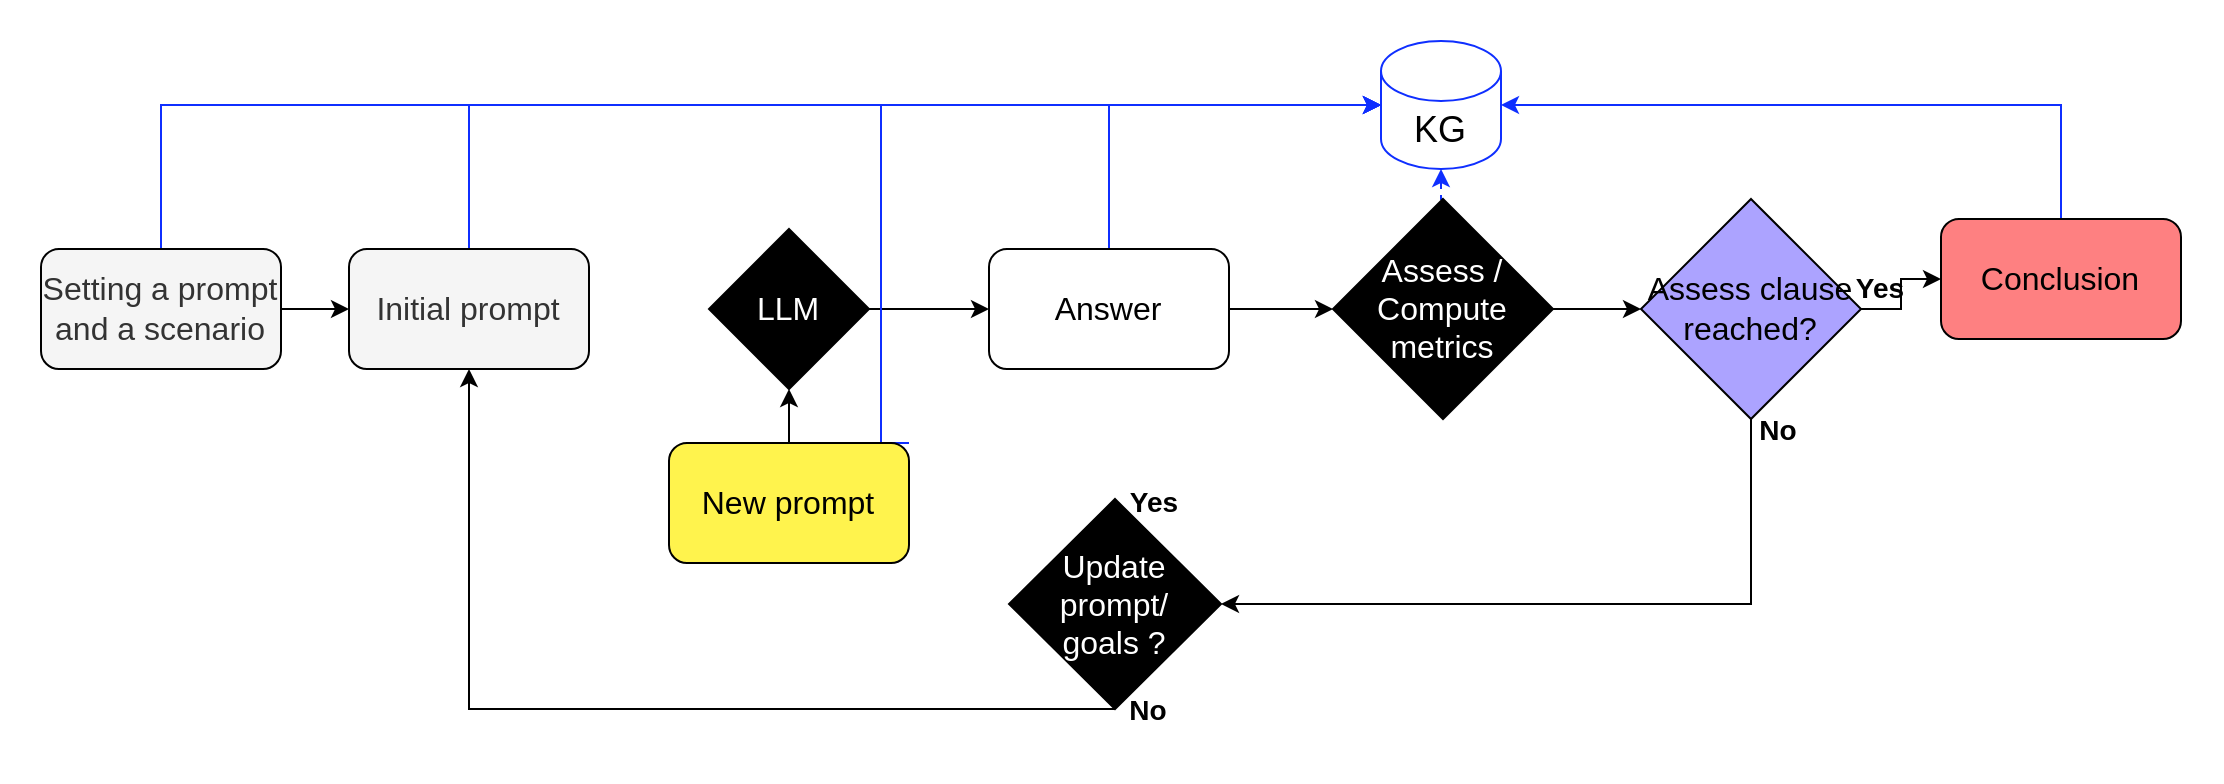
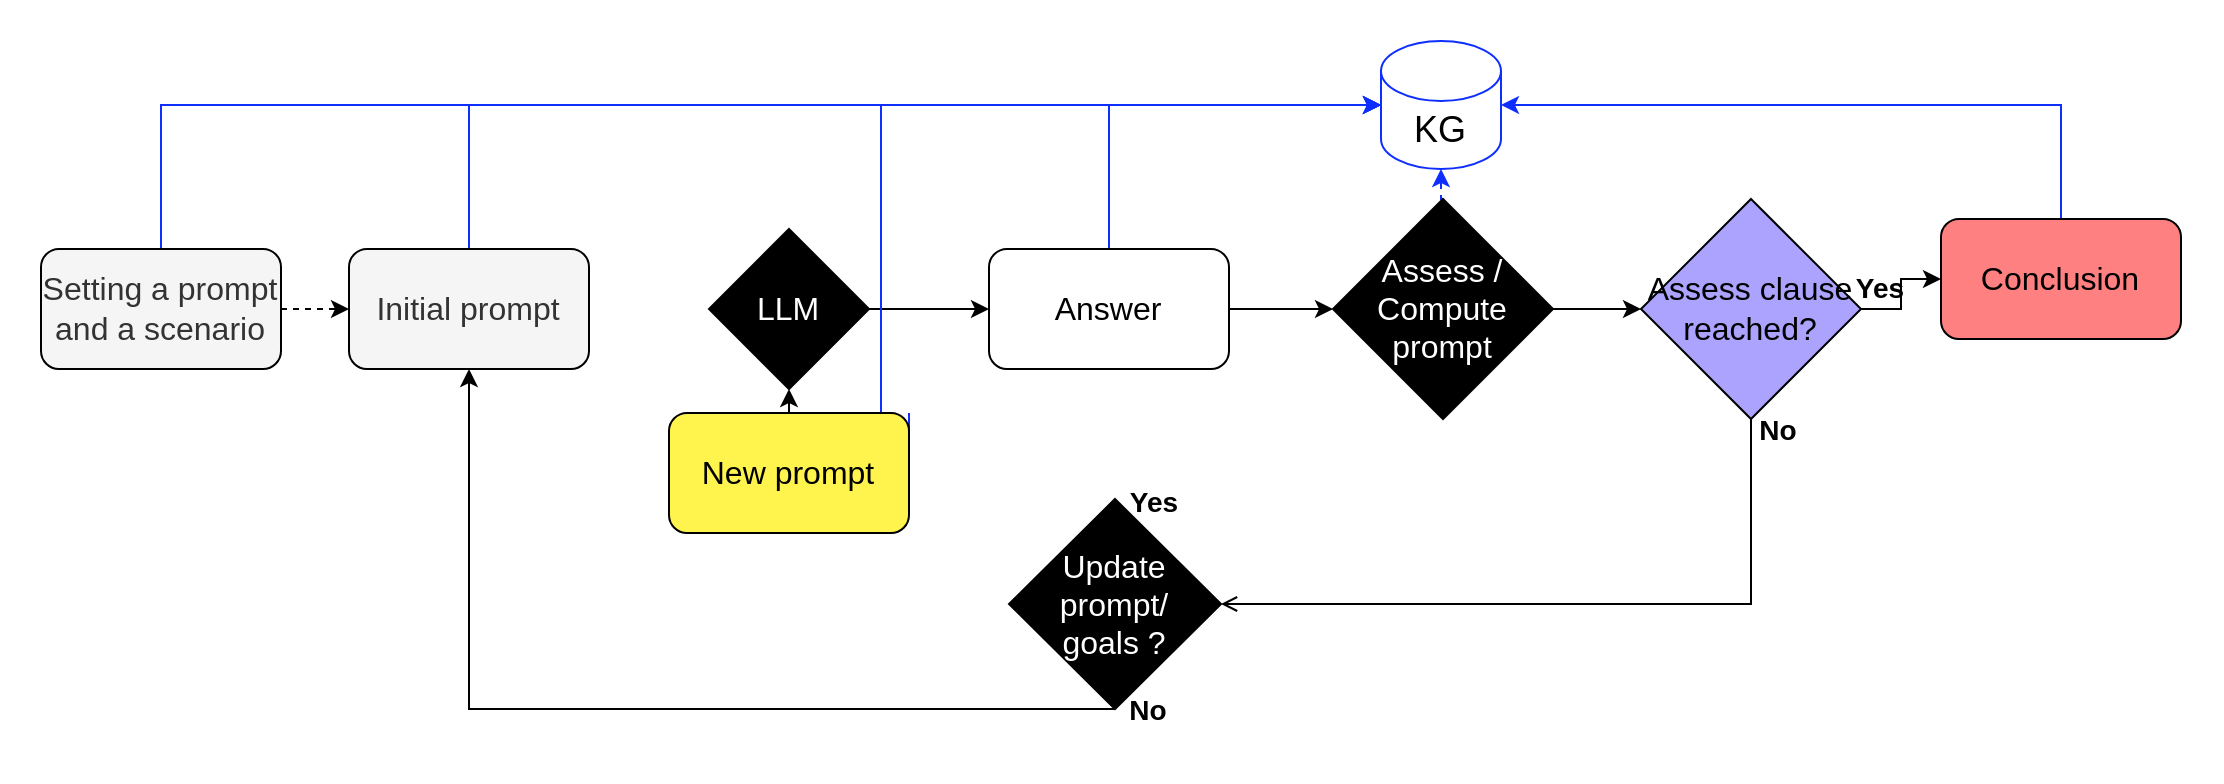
edge "Setting a prompt and a scenario" -> "Initial prompt": style solid -> dashed
node "Assess / Compute metrics": label "Assess / Compute metrics" -> "Assess / Compute prompt"
node "New prompt": moved (789, 503) -> (789, 473)
edge "Assess clause reached?" -> "Update prompt/goals ?": arrowhead classic -> open
